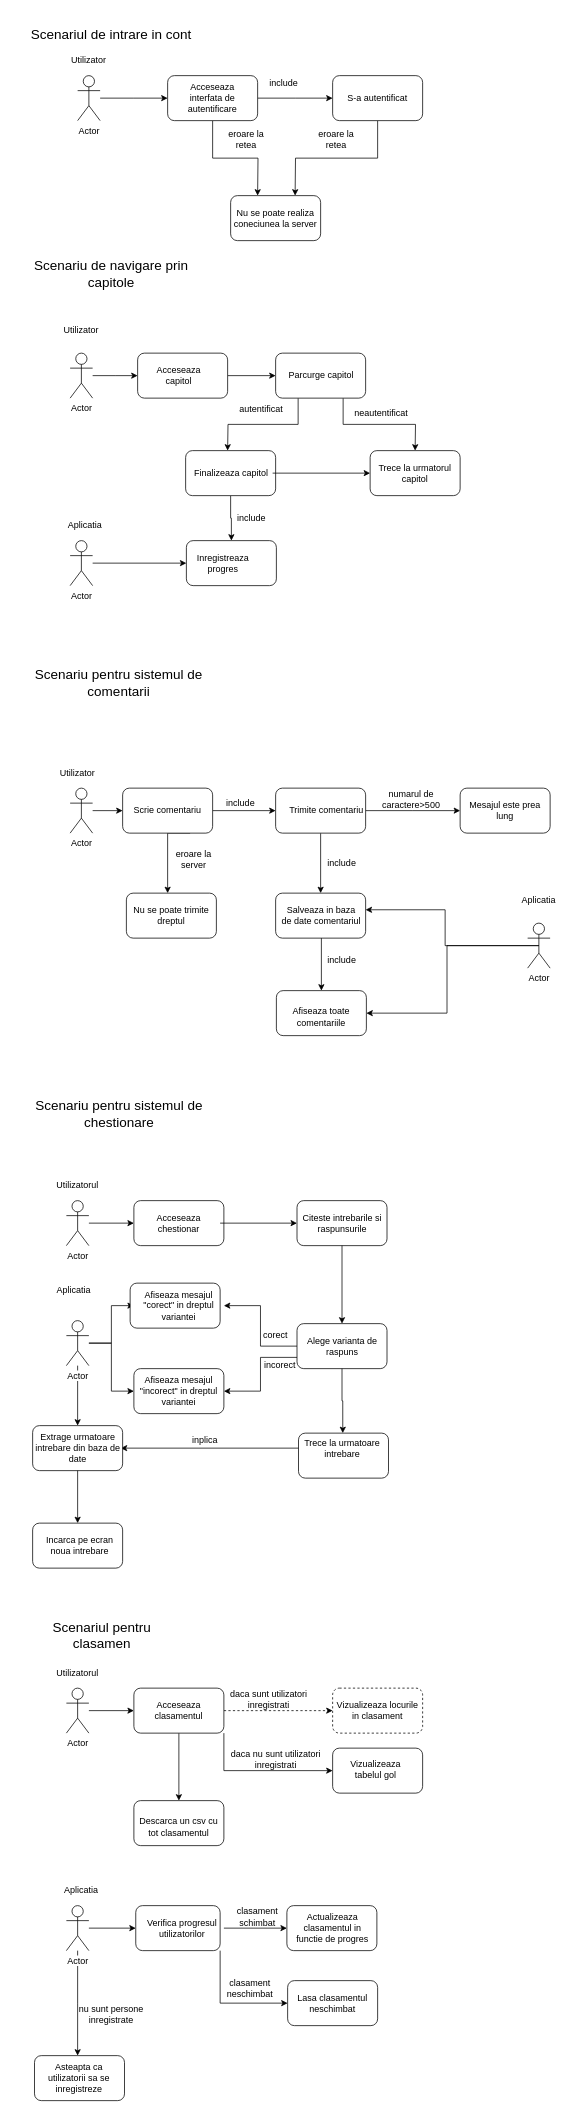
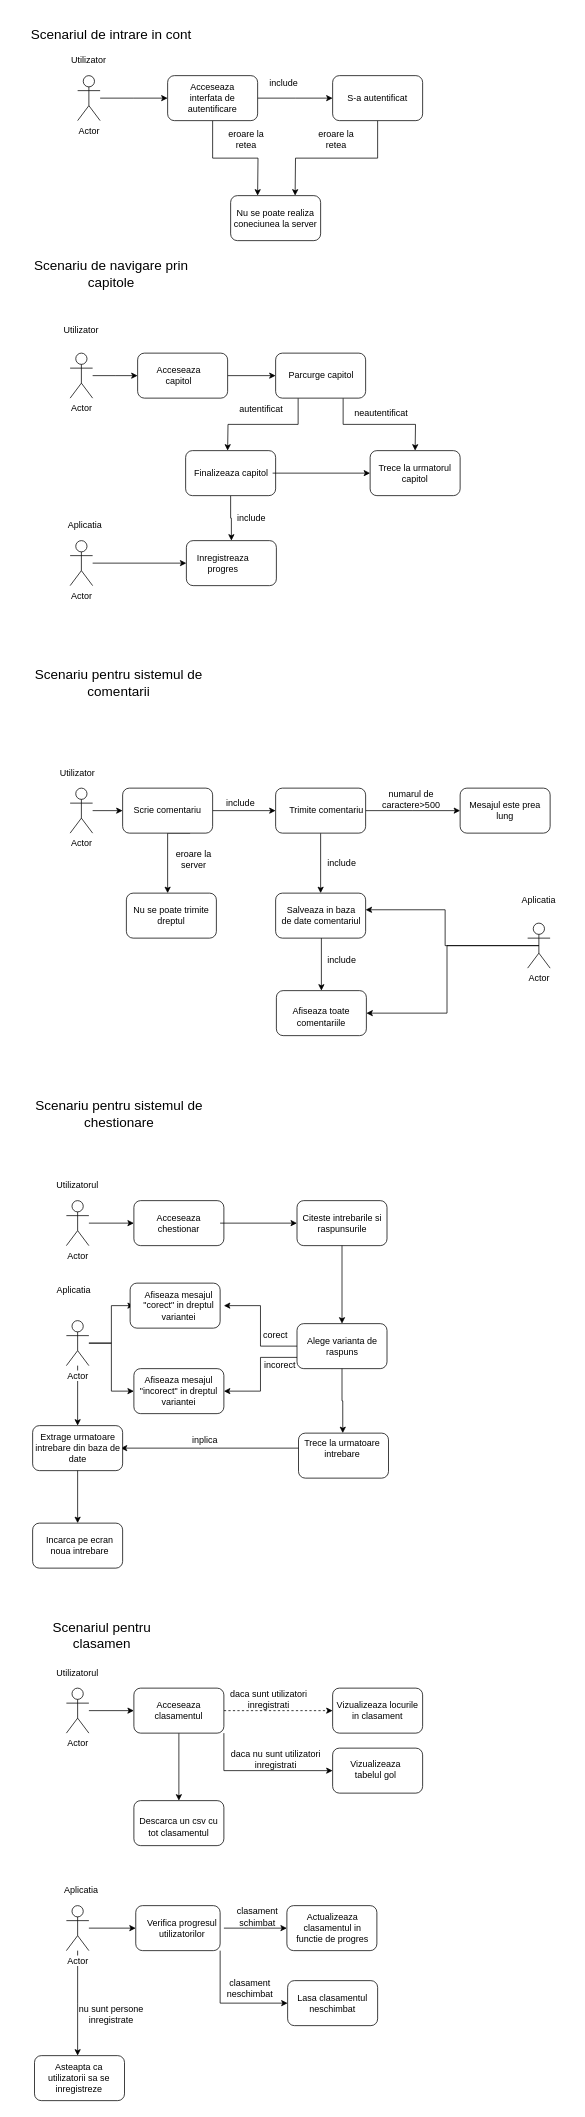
node "Vizualizeaza locurile in clasament": style dashed -> solid
